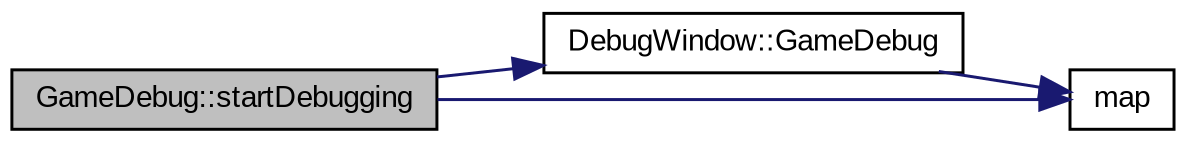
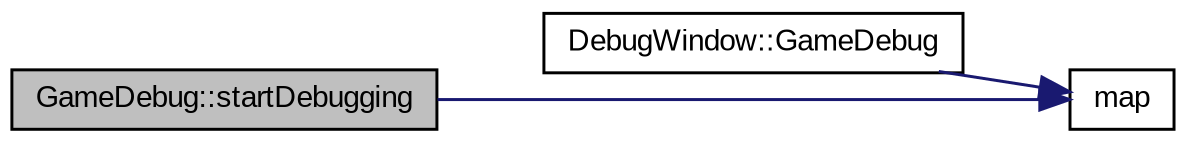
edge "GameDebug::startDebugging" -> "DebugWindow::GameDebug": removed
